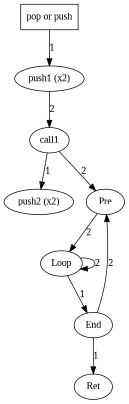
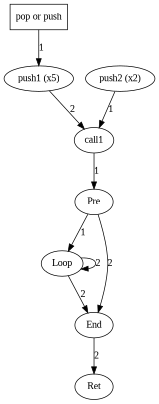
node "push1 (x2)": label "push1 (x2)" -> "push1 (x5)"
edge "call1" -> "push2 (x2)": reversed
edge "call1" -> "Pre": label "2" -> "1"
edge "Pre" -> "Loop": label "2" -> "1"
edge "End" -> "Pre": reversed
edge "Loop" -> "End": label "1" -> "2"
edge "End" -> "Ret": label "1" -> "2"
